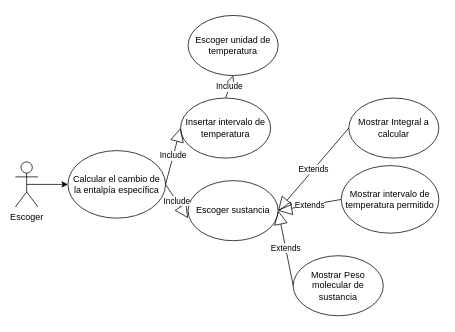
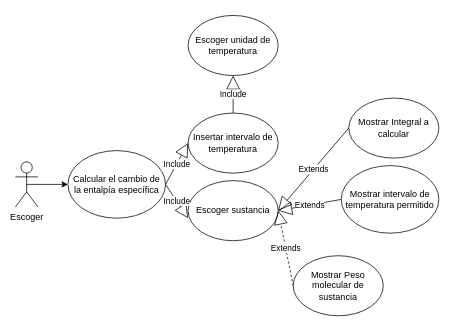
node "Insertar intervalo de temperatura": moved (225, 128) -> (233, 143)
edge "Mostrar Peso molecular de sustancia" -> "Escoger sustancia": style solid -> dashed
